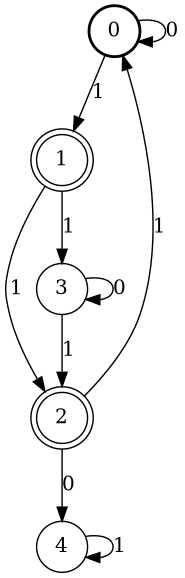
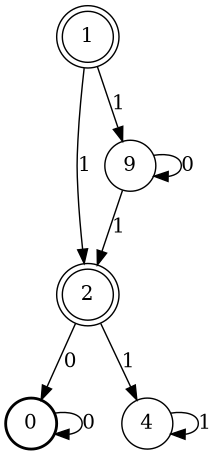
edge "0" -> "1": removed, label "1"
edge "2" -> "0": label "1" -> "0"
node "3": label "3" -> "9"
edge "2" -> "4": label "0" -> "1"
